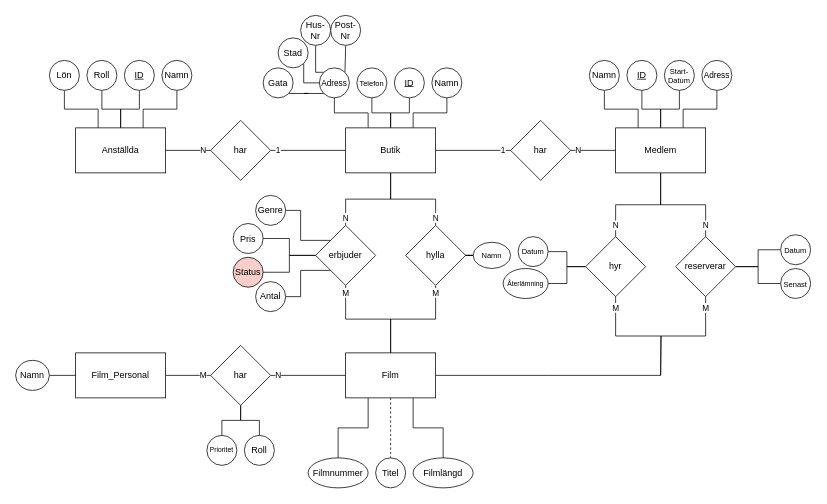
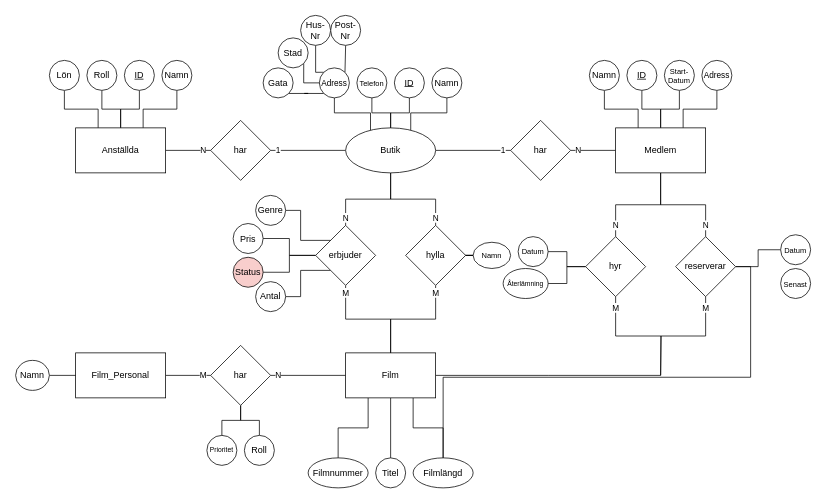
node "Butik": shape rectangle -> ellipse
edge "reserverar" -- "Senast": now "reserverar" -- "Filmlängd"
edge "Film" -- "Titel": style dashed -> solid
